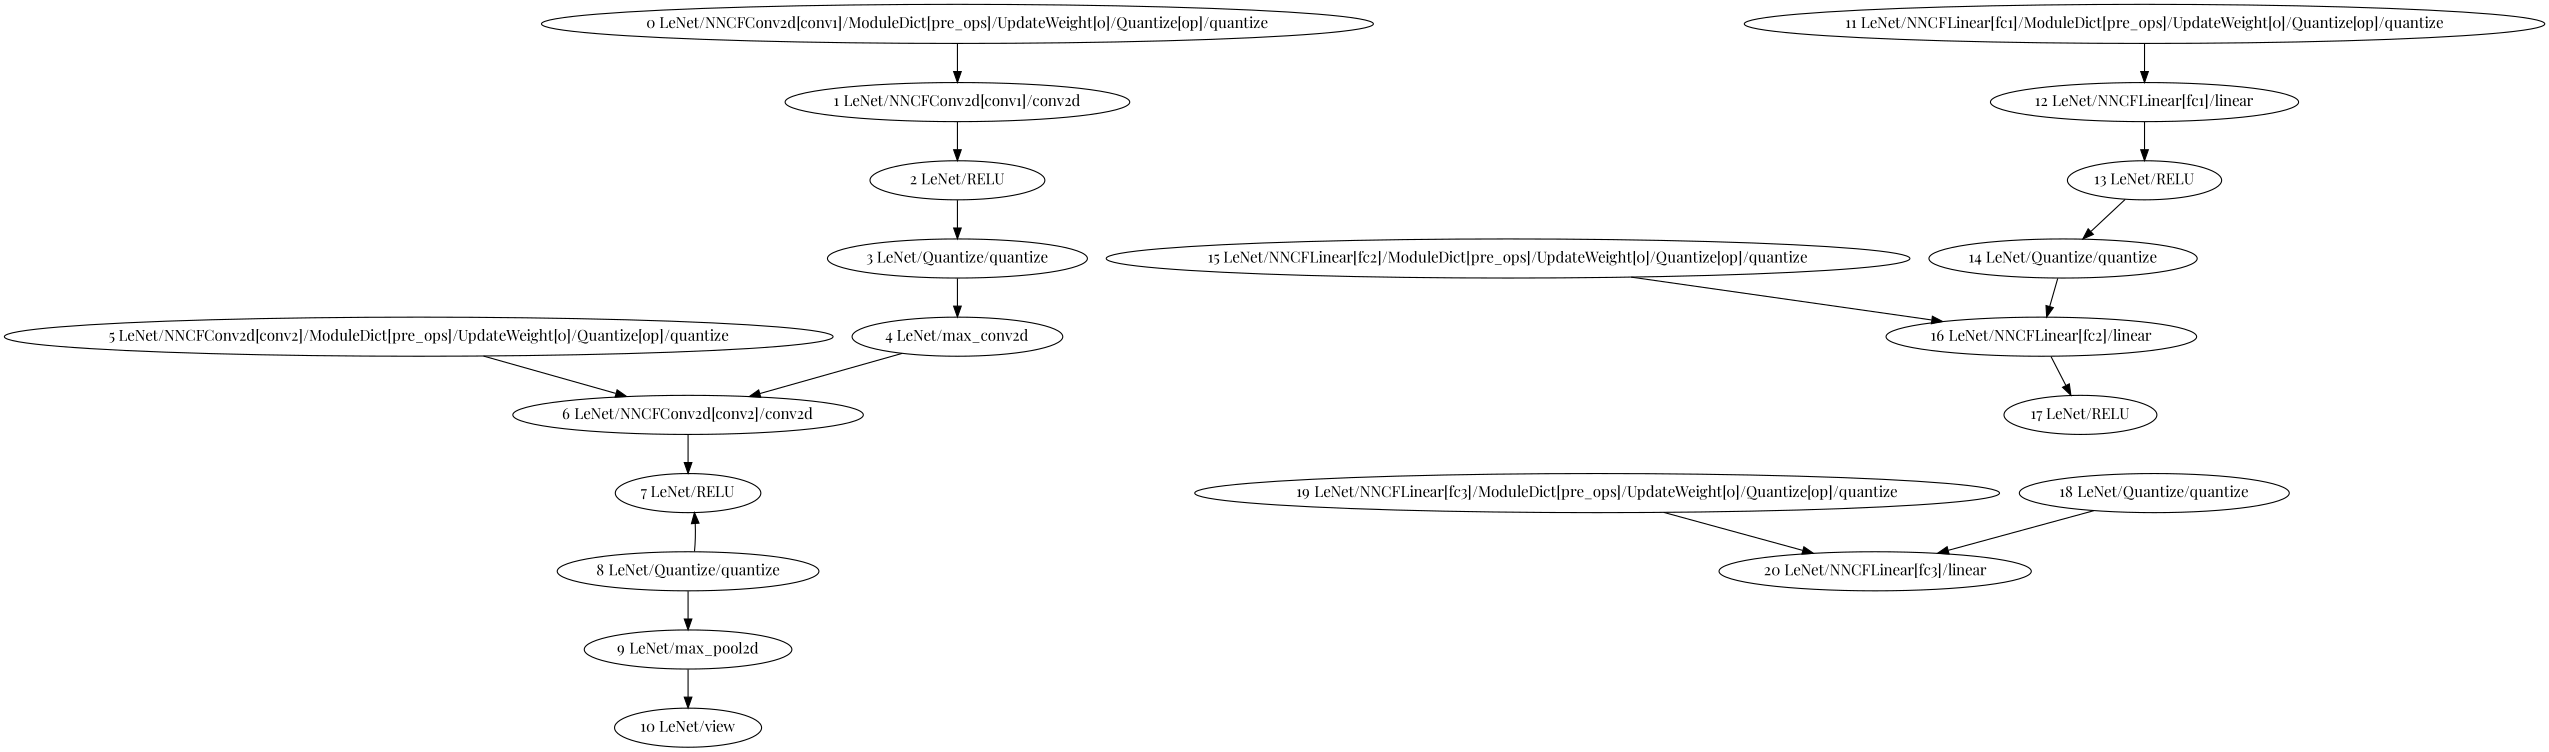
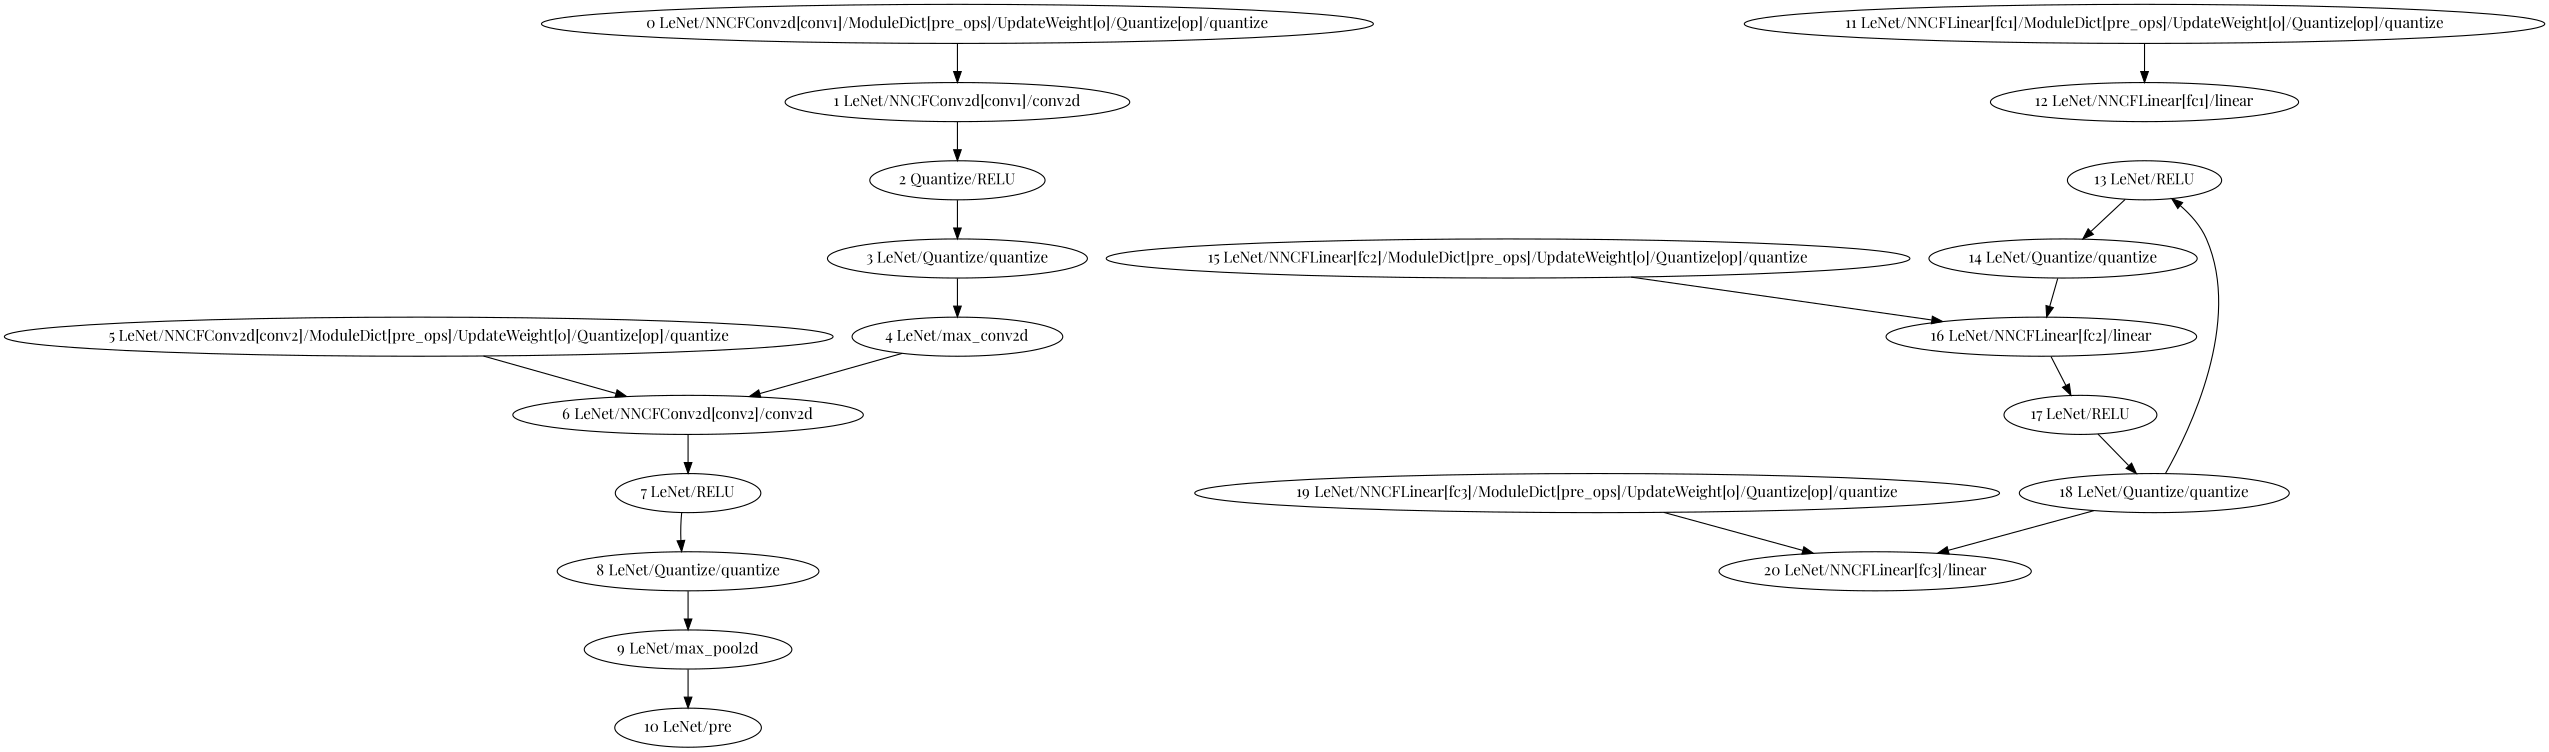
edge "12 LeNet/NNCFLinear[fc1]/linear" -> "13 LeNet/RELU": now "18 LeNet/Quantize/quantize" -> "13 LeNet/RELU"
node "2 LeNet/RELU": label "2 LeNet/RELU" -> "2 Quantize/RELU"
edge "17 LeNet/RELU" -> "18 LeNet/Quantize/quantize": added
edge "8 LeNet/Quantize/quantize" -> "7 LeNet/RELU": reversed
node "10 LeNet/view": label "10 LeNet/view" -> "10 LeNet/pre"
